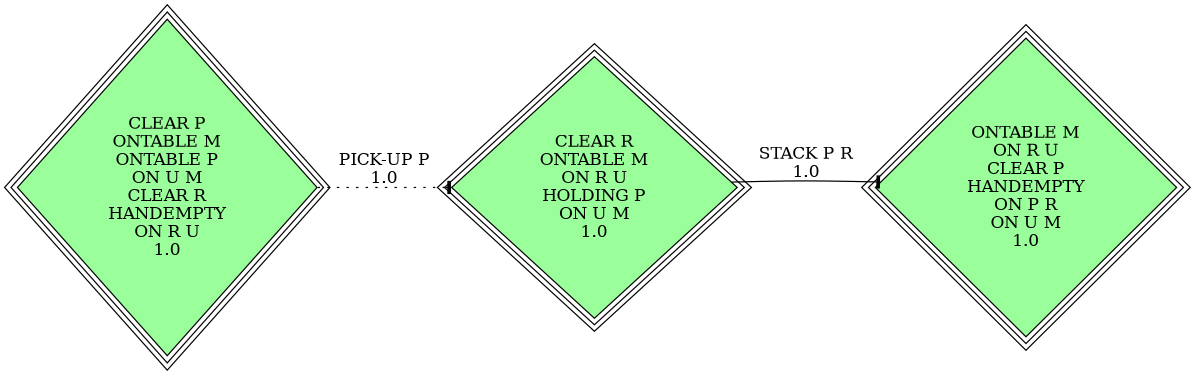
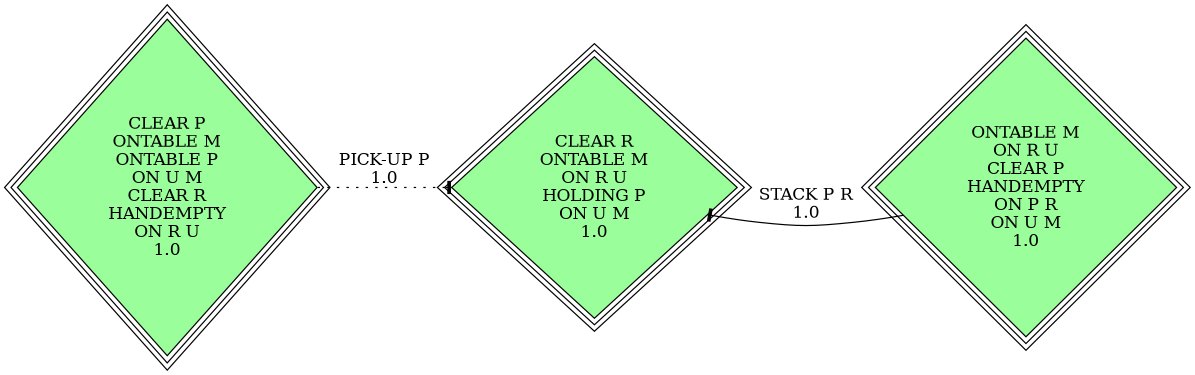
edge "CLEAR R ONTABLE M ON R U HOLDING P ON U M 1.0" -> "ONTABLE M ON R U CLEAR P HANDEMPTY ON P R ON U M 1.0": reversed
